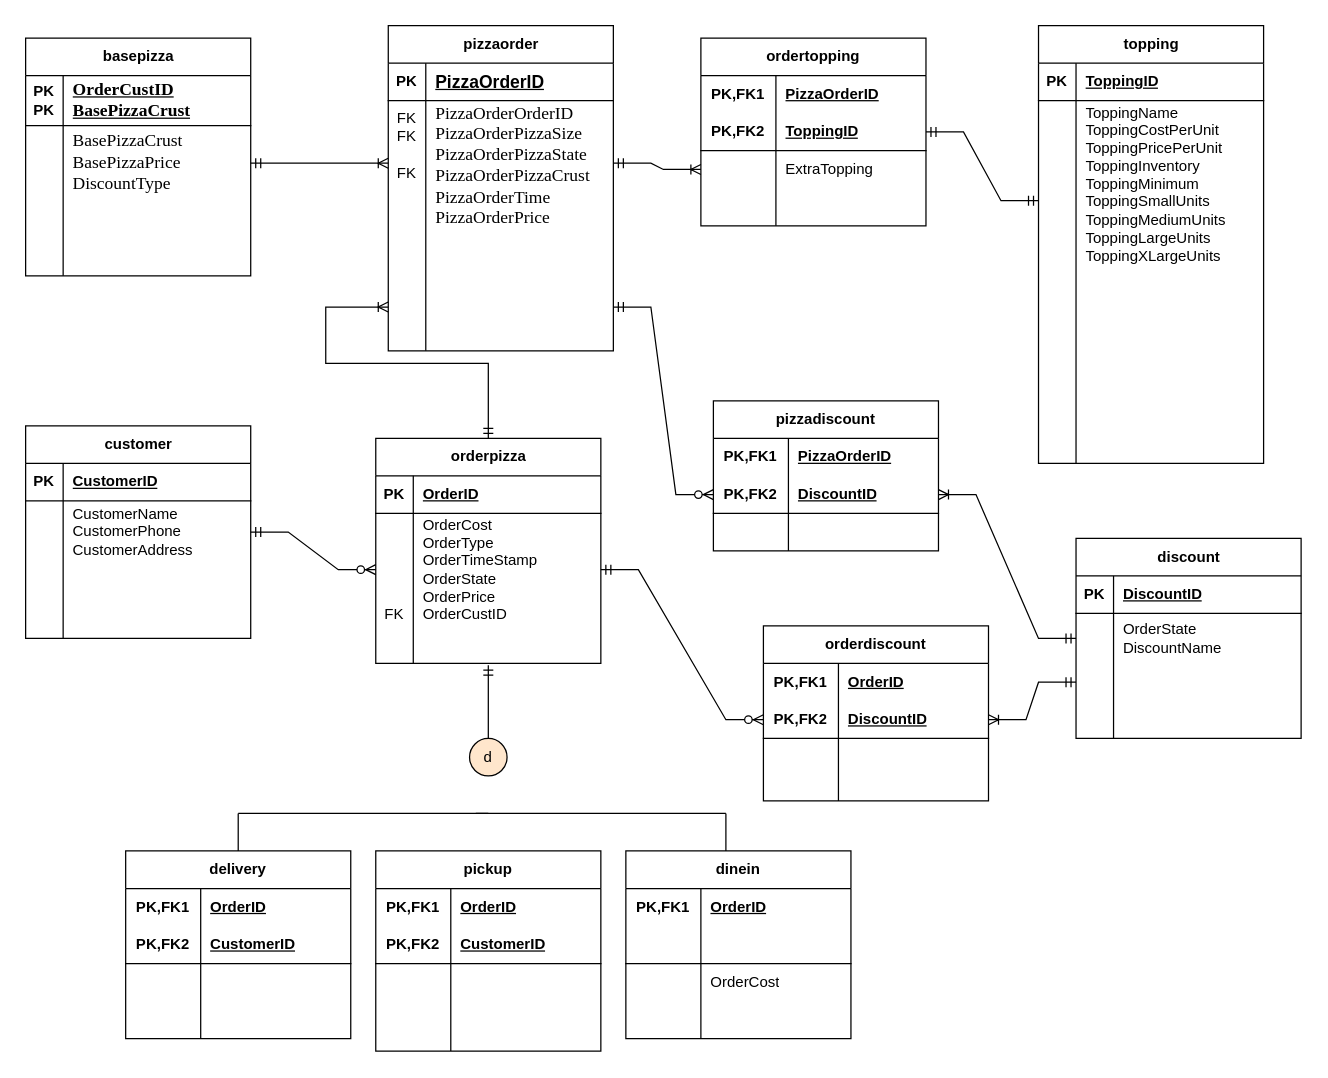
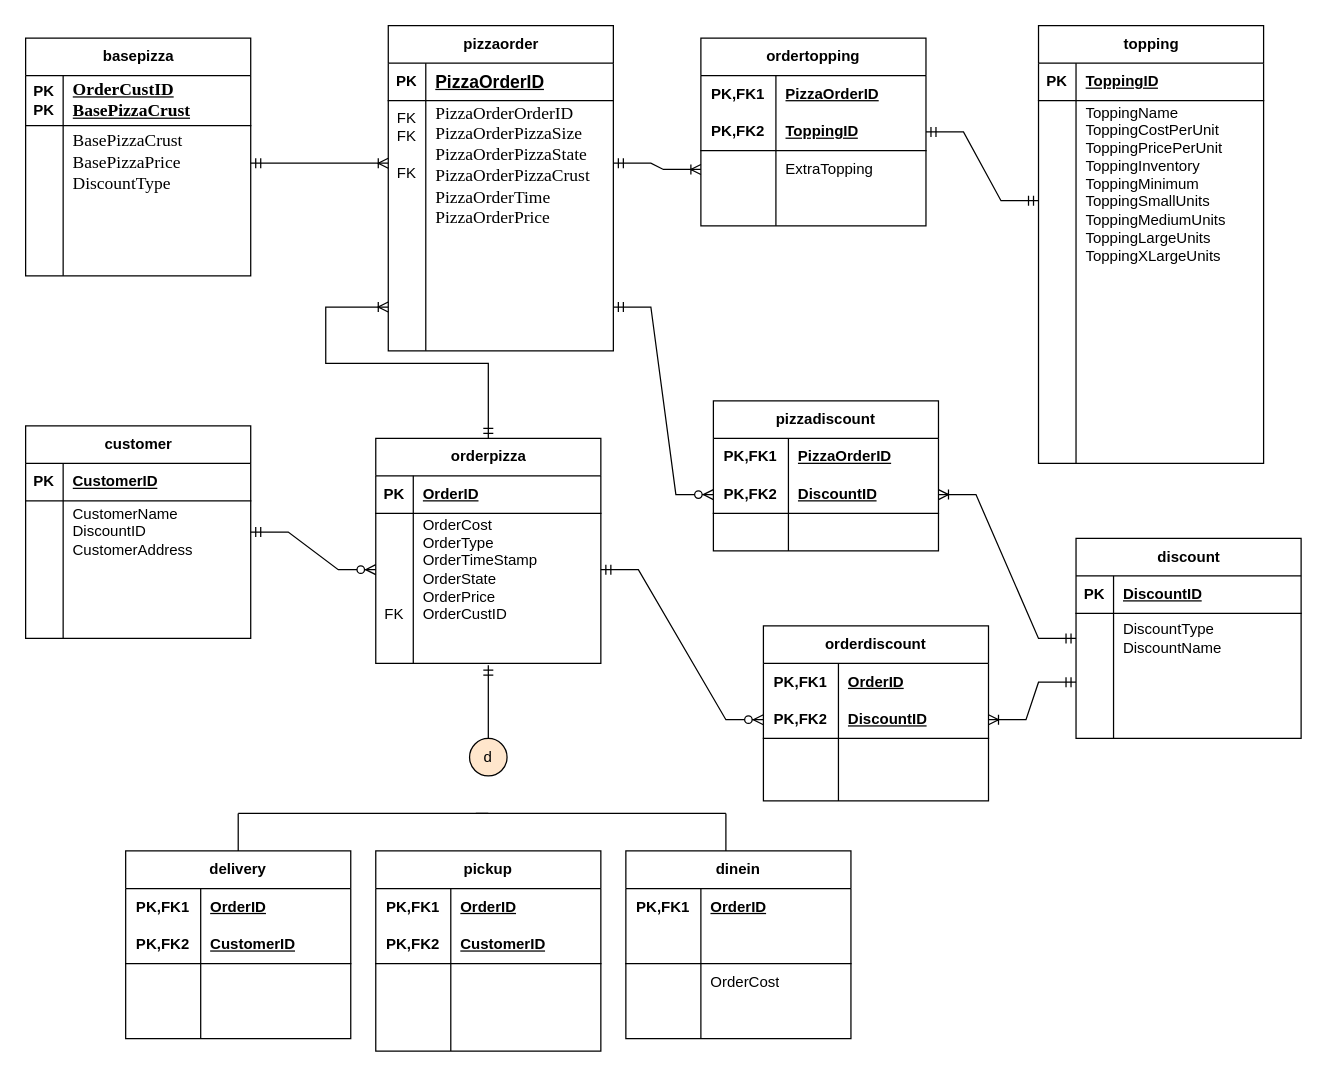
node "CustomerName CustomerPhone CustomerAddress": label "CustomerName CustomerPhone CustomerAddress" -> "CustomerName DiscountID CustomerAddress"
node "OrderState DiscountName": label "OrderState DiscountName" -> "DiscountType DiscountName"
